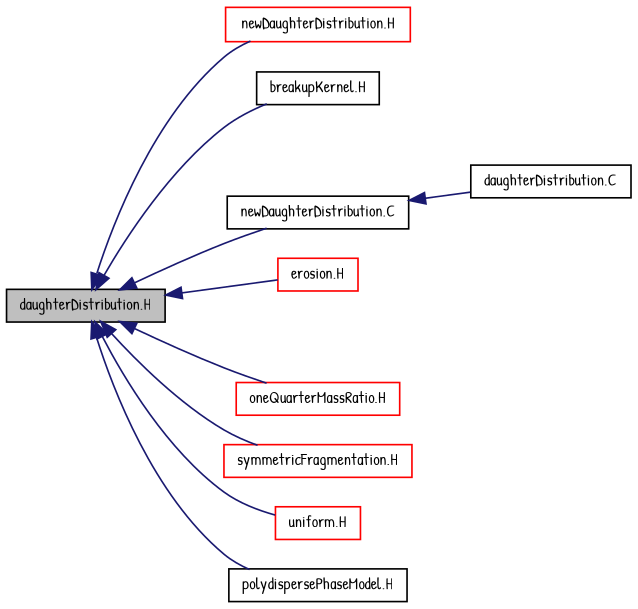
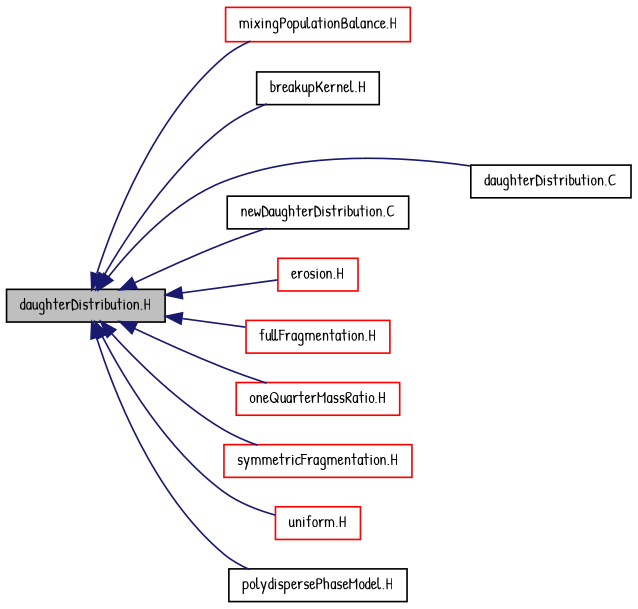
node "newDaughterDistribution.H": label "newDaughterDistribution.H" -> "mixingPopulationBalance.H"
edge "daughterDistribution.C" -> "newDaughterDistribution.C": now "daughterDistribution.C" -> "daughterDistribution.H"
node "fullFragmentation.H": added
